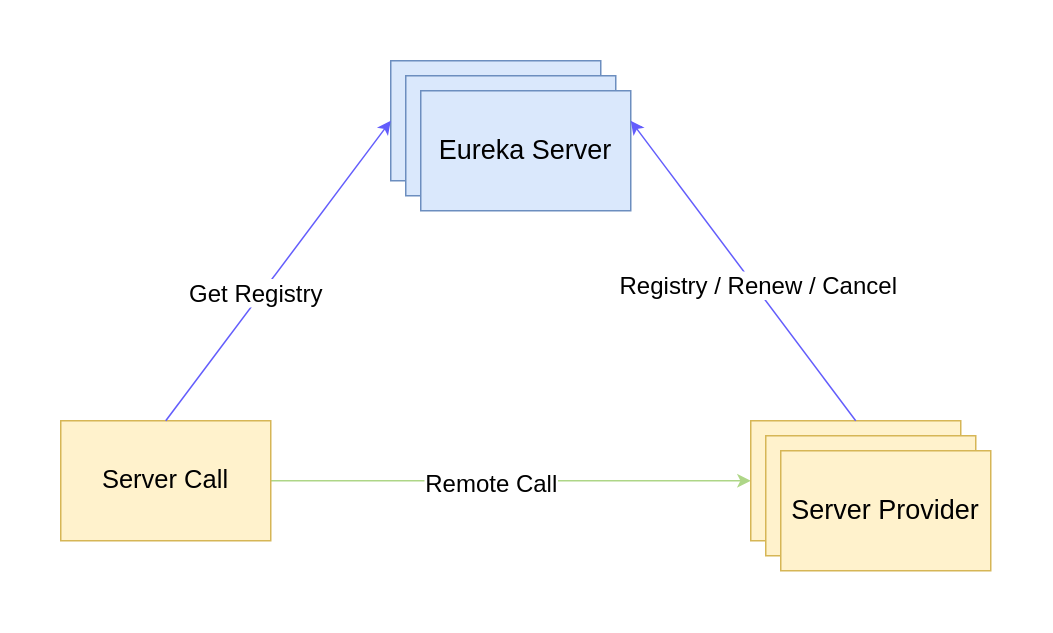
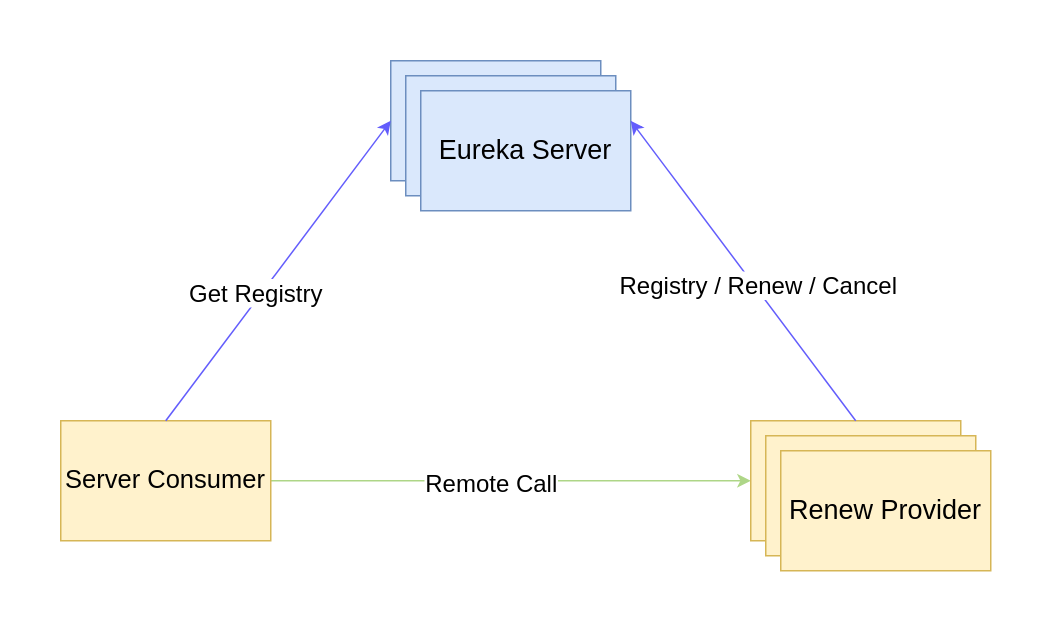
node "Server Call": label "Server Call" -> "Server Consumer"
node "Server Provider": label "Server Provider" -> "Renew Provider"
